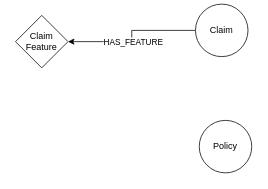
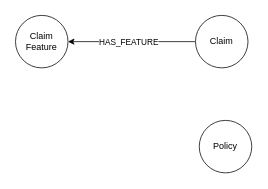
node "Claim": moved (222, 30) -> (222, 42)
node "Claim Feature": shape diamond -> ellipse
